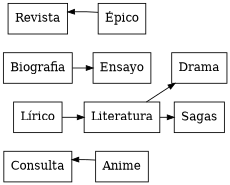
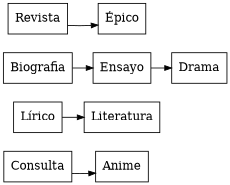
edge "Épico" -> "Revista": reversed
edge "Literatura" -> "Drama": now "Ensayo" -> "Drama"
node "Sagas": removed
edge "Anime" -> "Consulta": reversed
